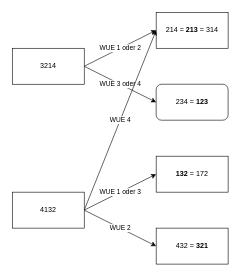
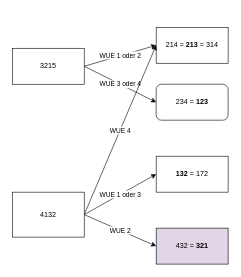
node "214 = 213 = 314": moved (192, 30) -> (192, 45)
node "3214": label "3214" -> "3215"
node "4132": size 72x36 -> 72x45
node "432 = 321": fillcolor #ffffff -> #e1d5e7
